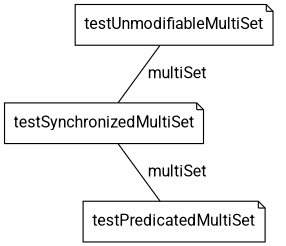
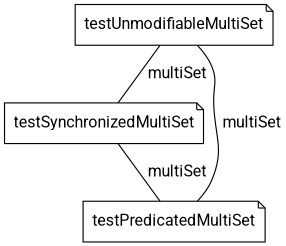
edge "testUnmodifiableMultiSet" -- "testPredicatedMultiSet": added, label "multiSet"
